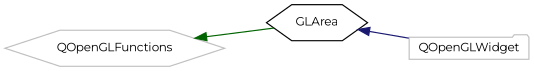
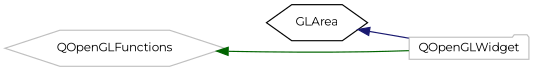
edge "GLArea" -> "QOpenGLFunctions": now "QOpenGLWidget" -> "QOpenGLFunctions"
